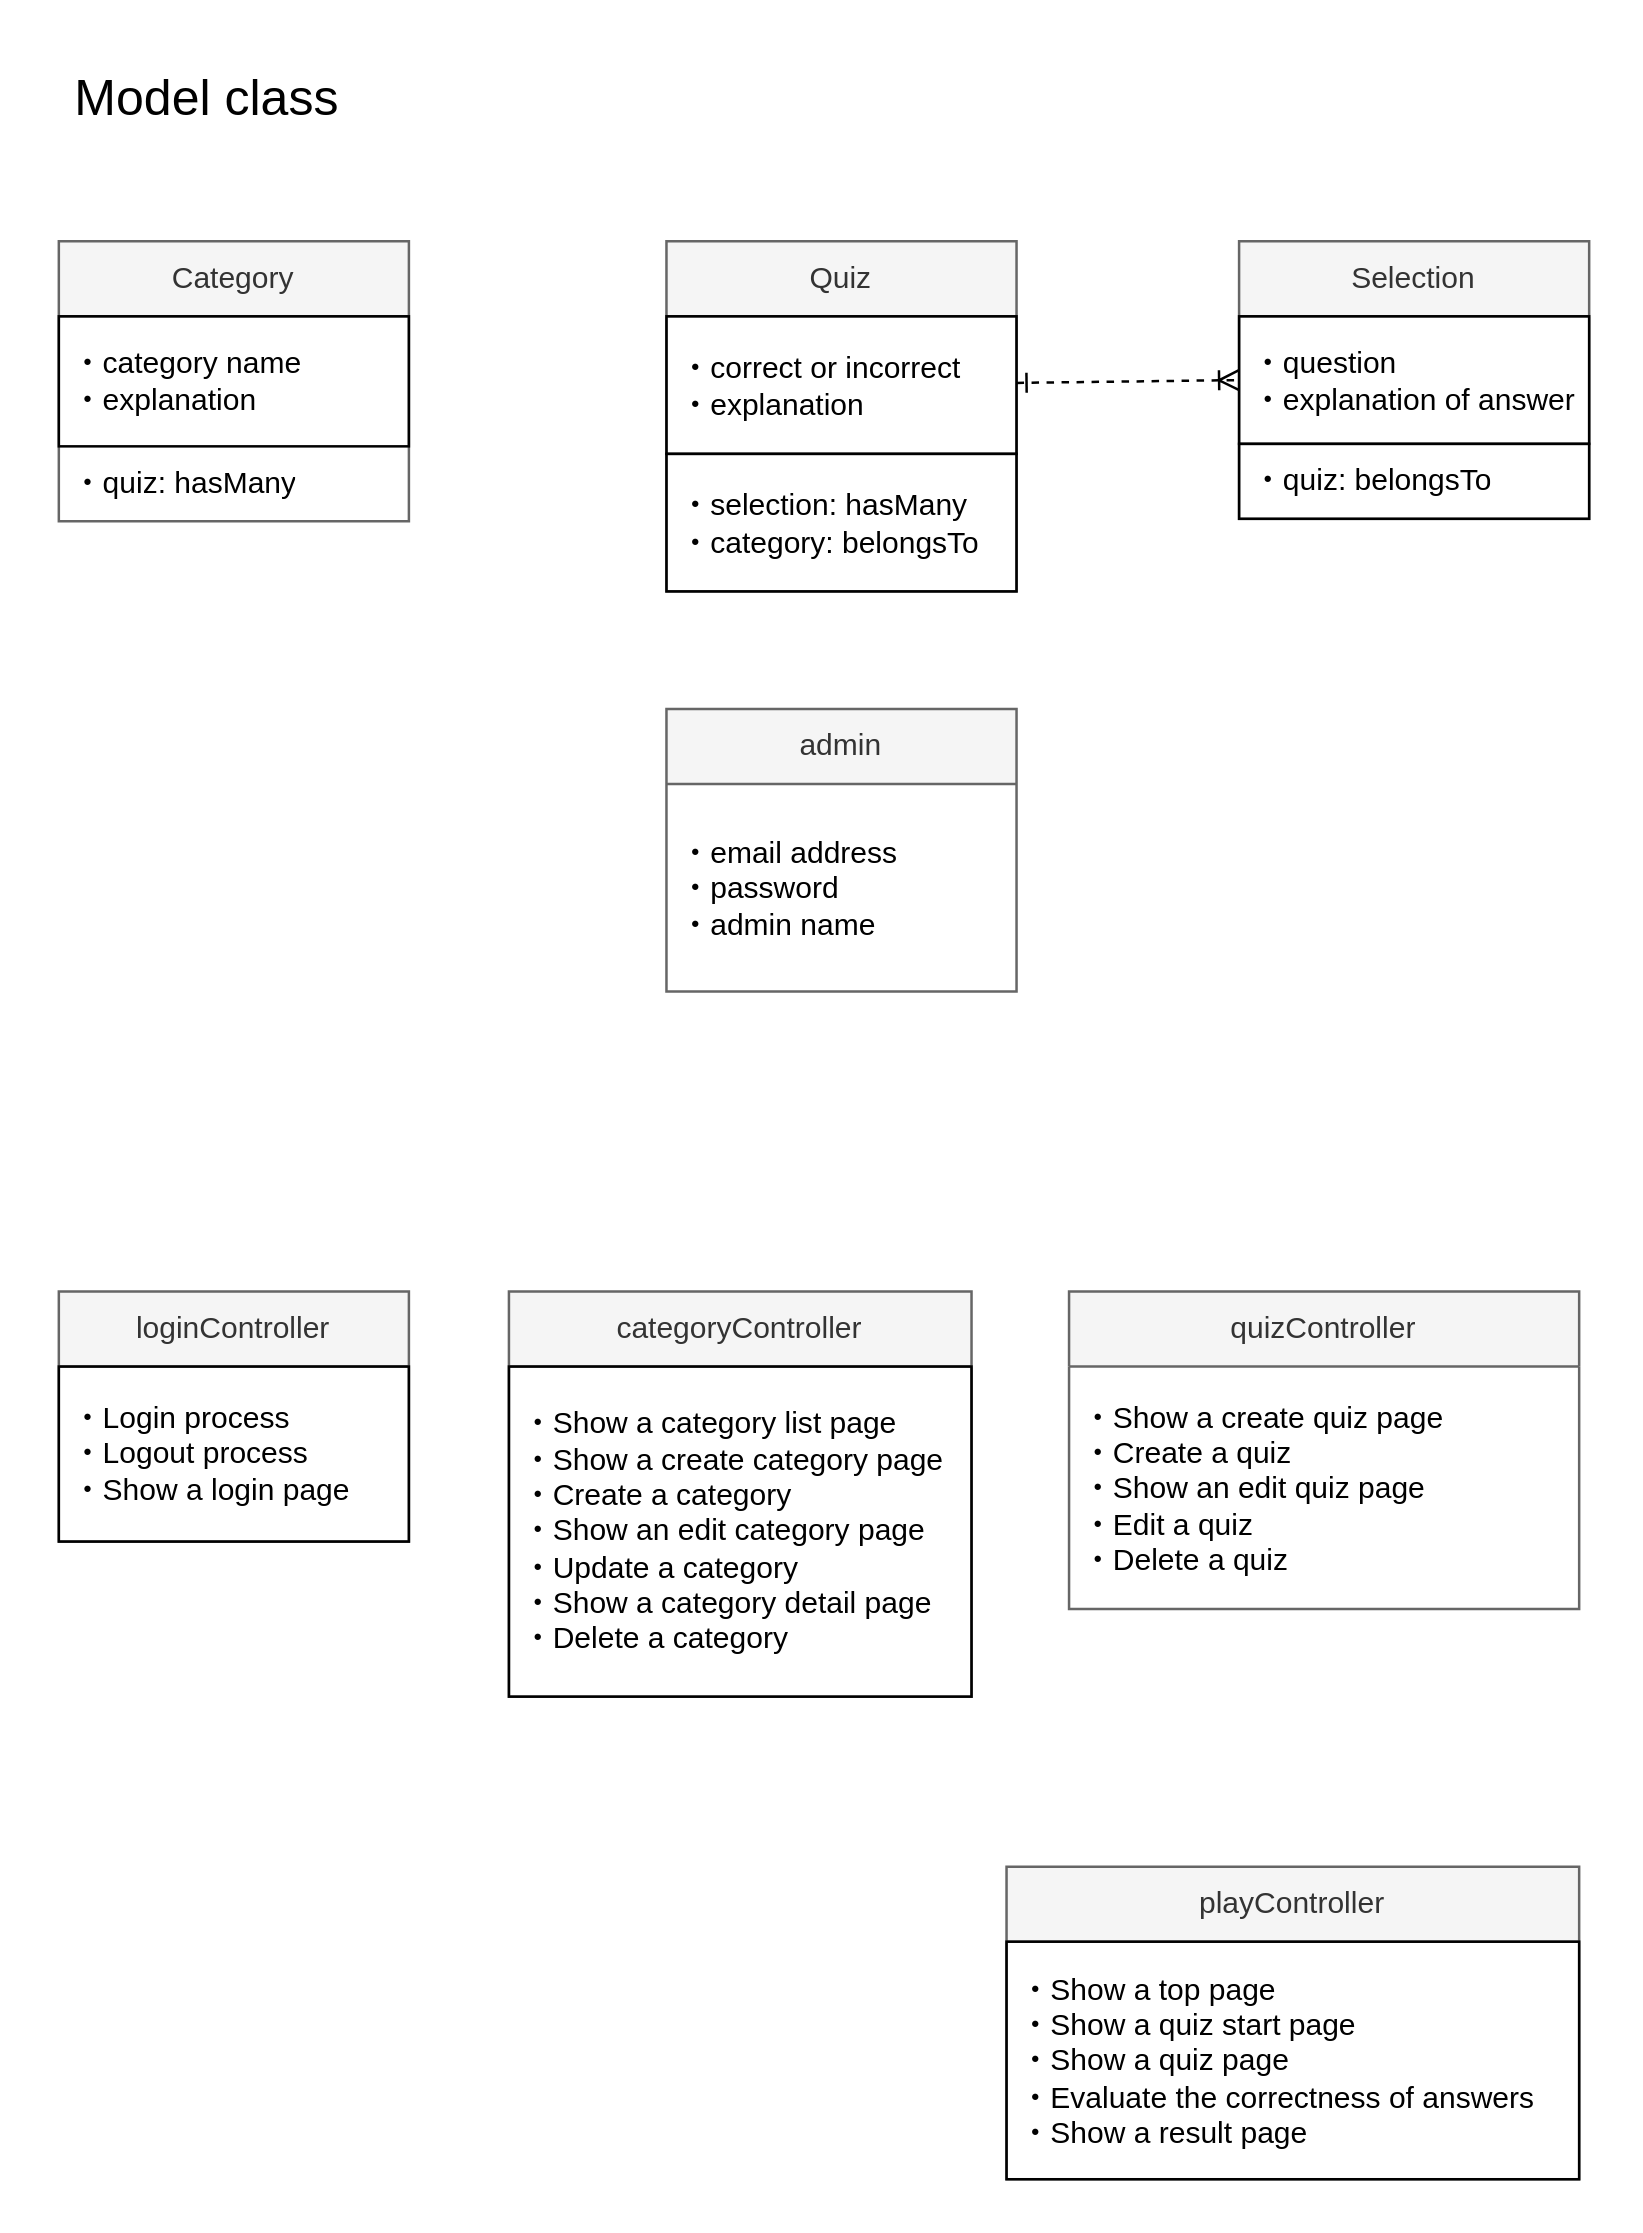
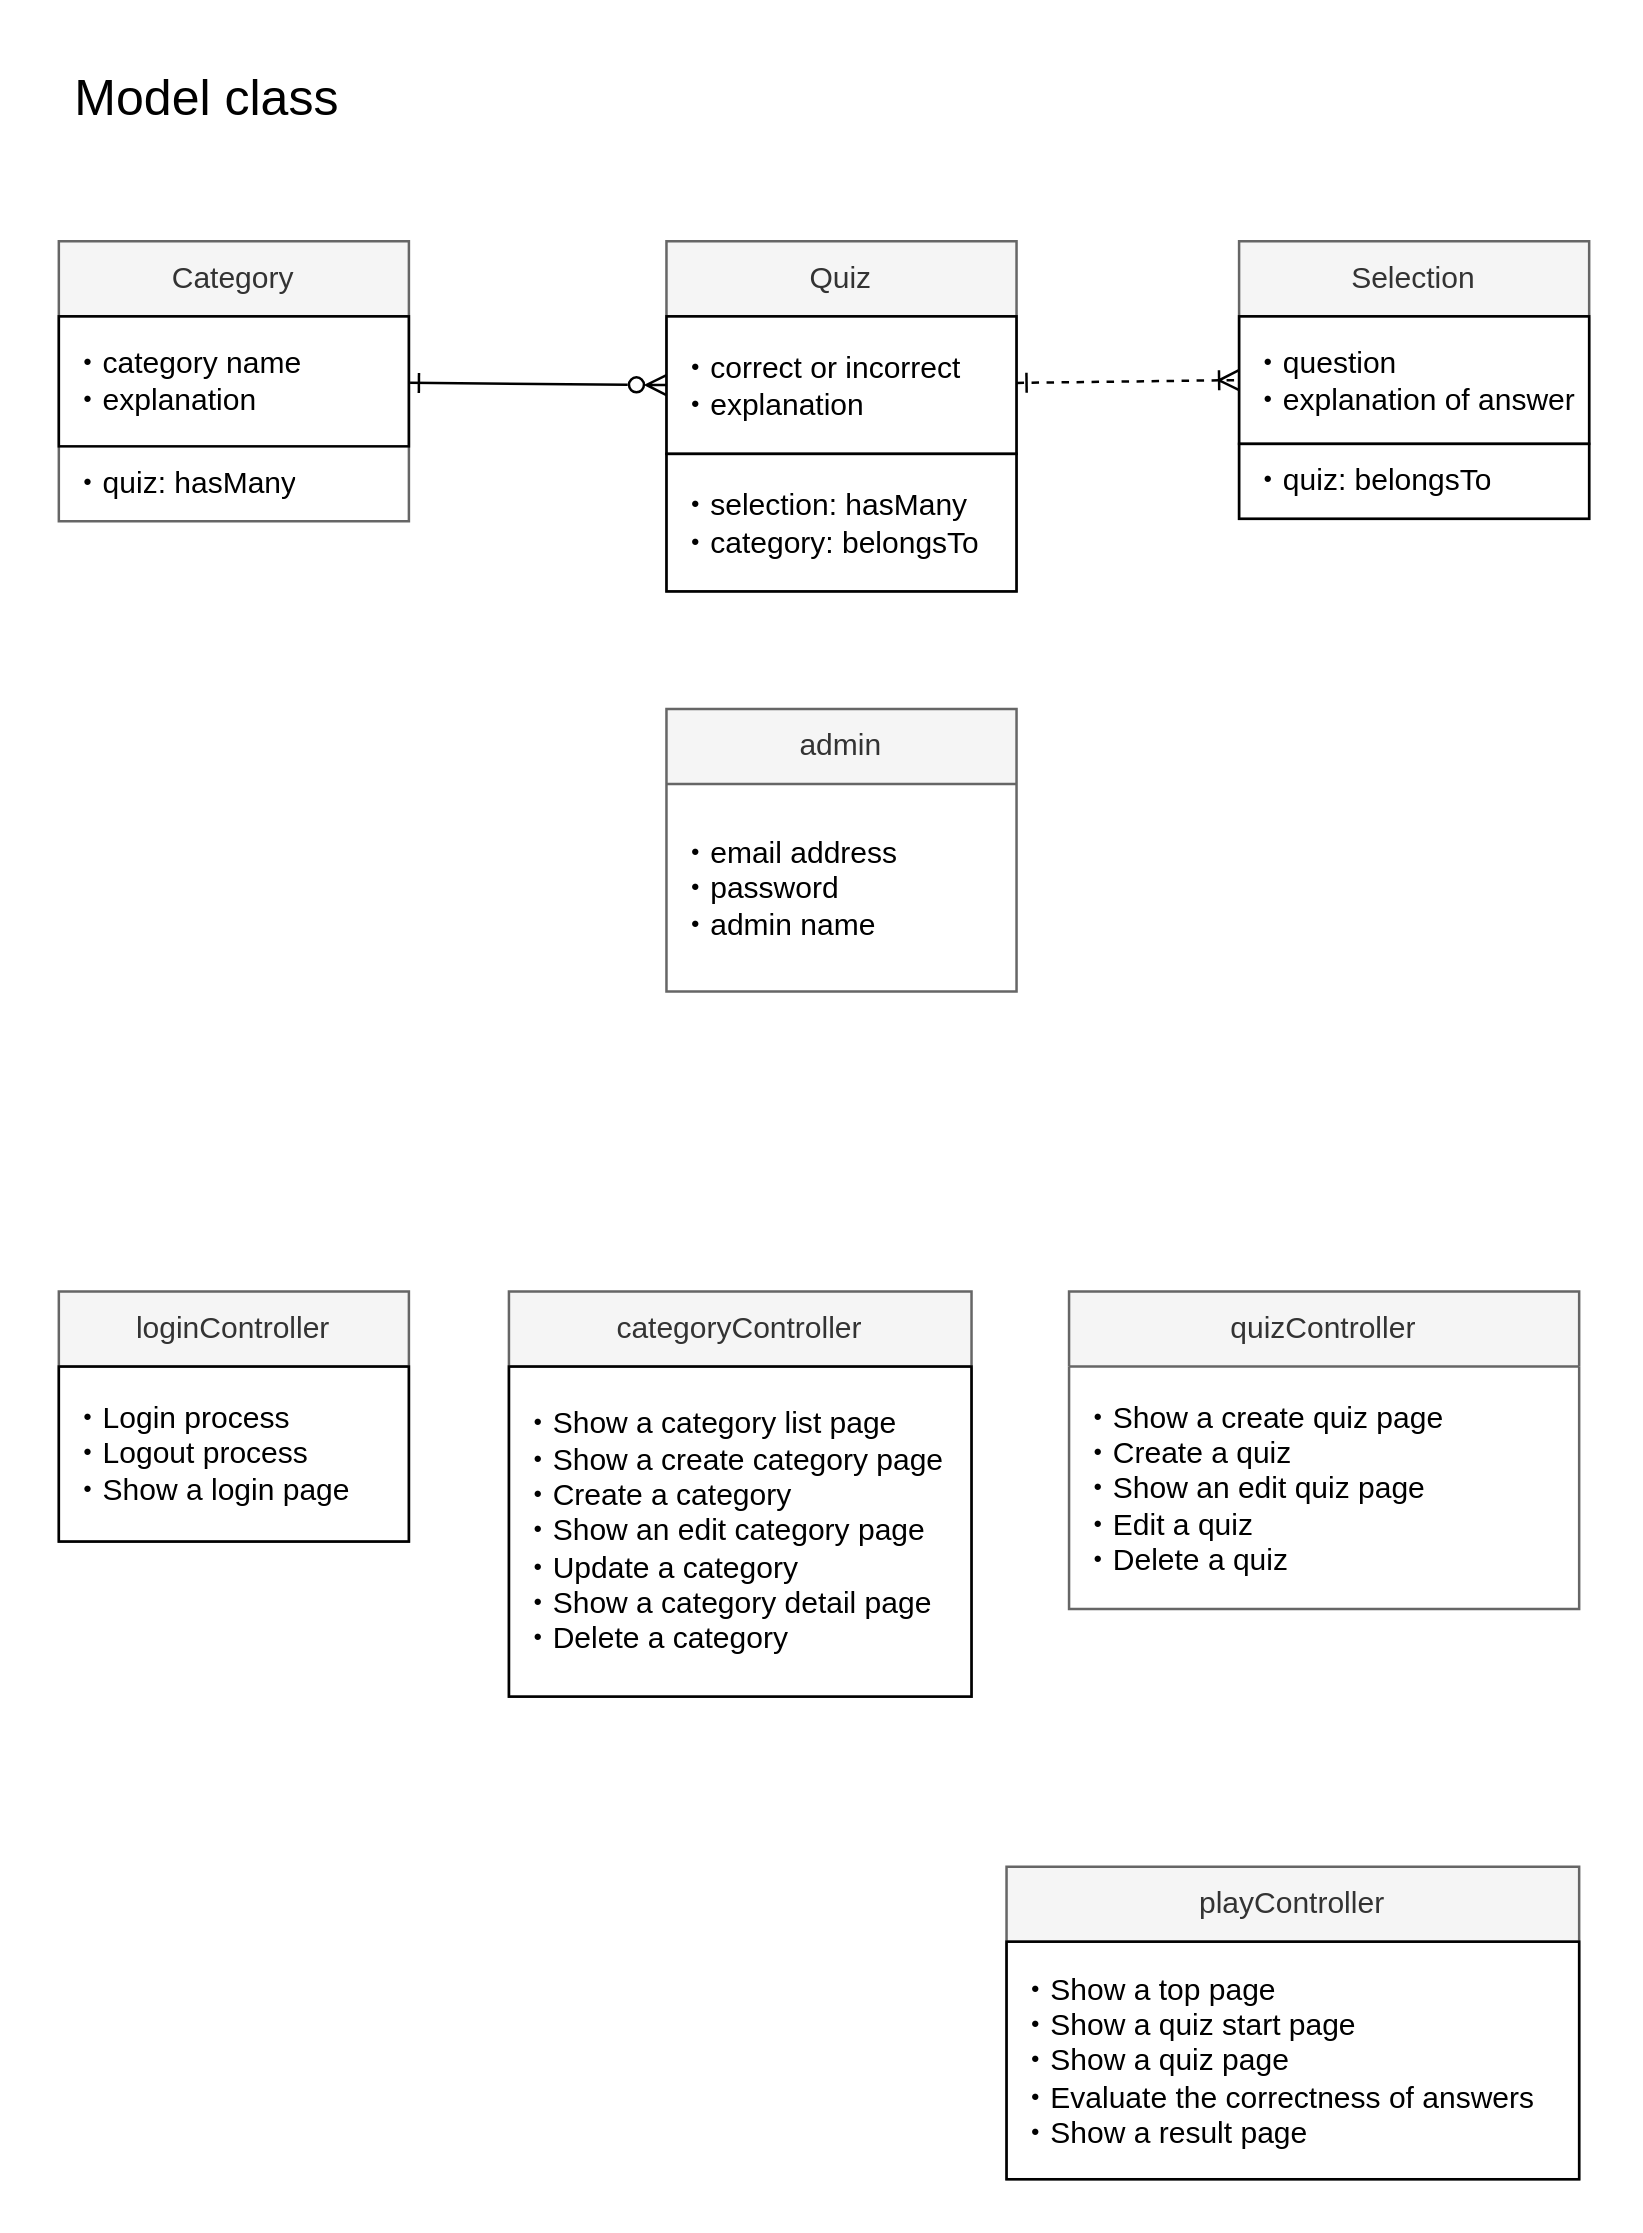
edge "Category" -- "・correct or incorrect ・explanation": added
